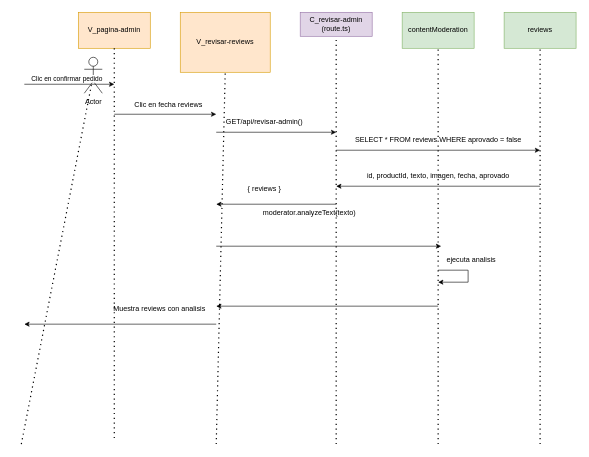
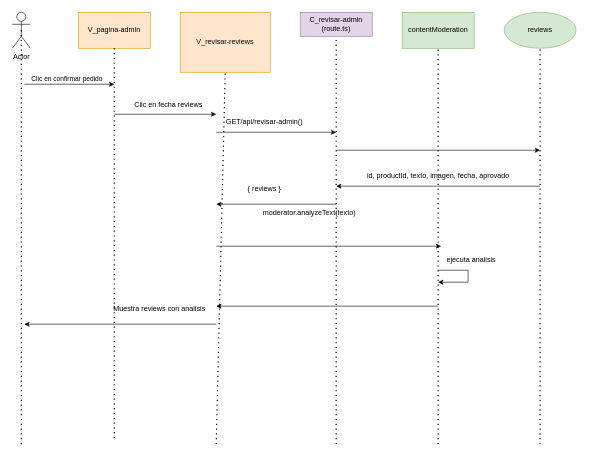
node "reviews": shape rectangle -> ellipse
node "Actor": moved (93, 75) -> (21, 30)
node "SELECT * FROM reviews WHERE aprovado = false": removed
